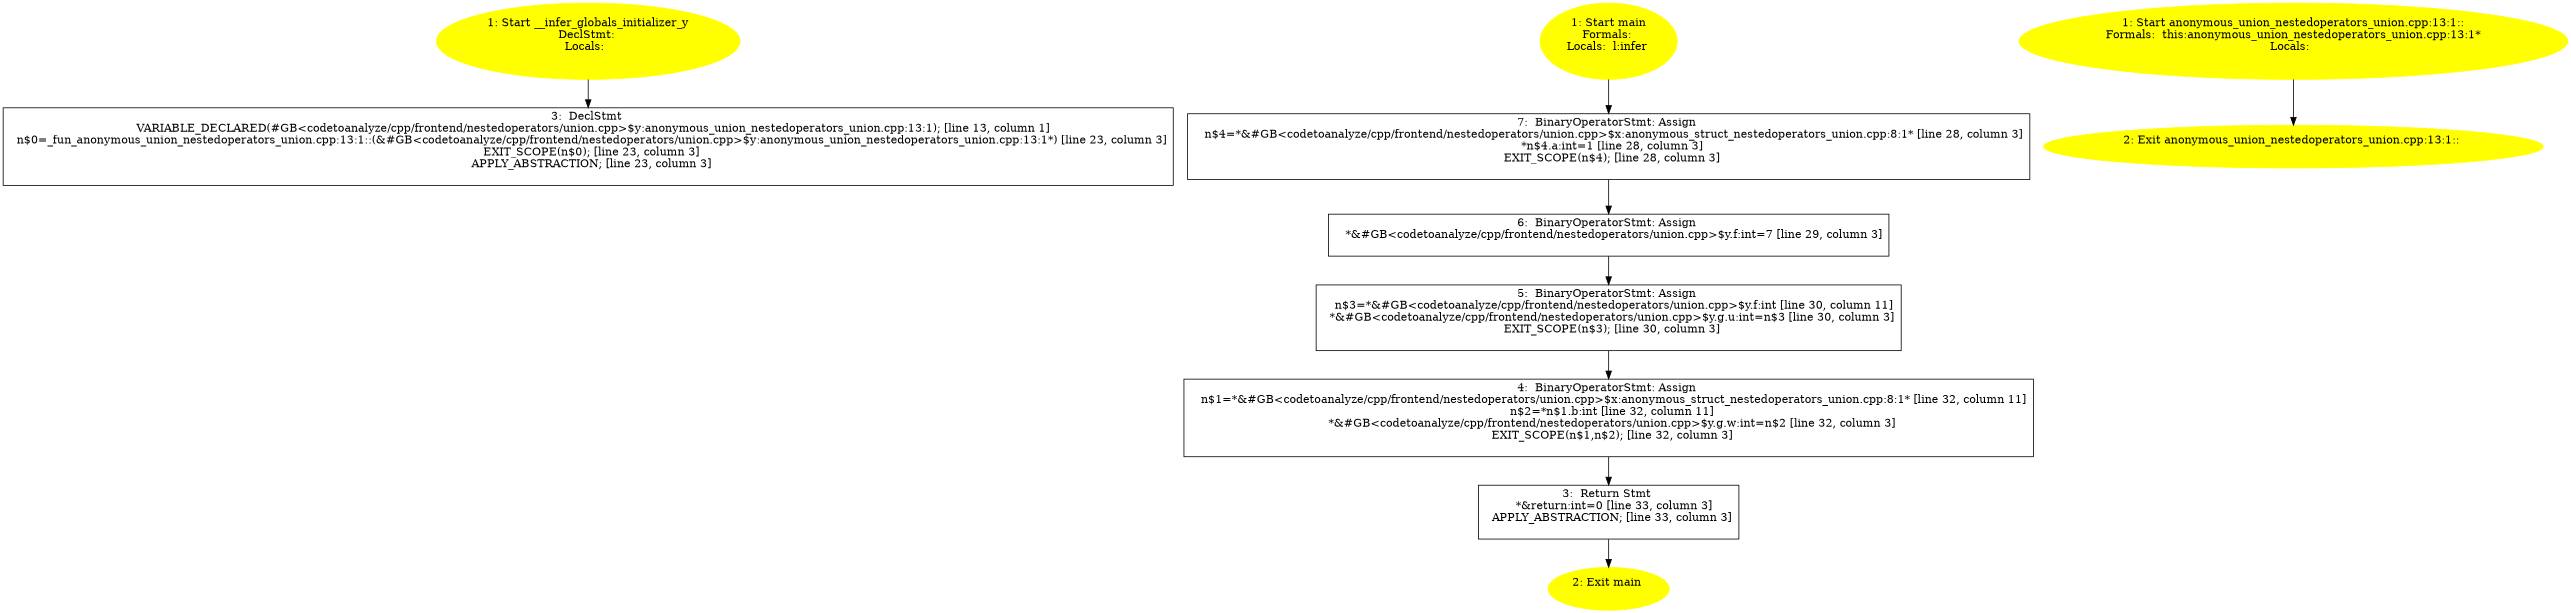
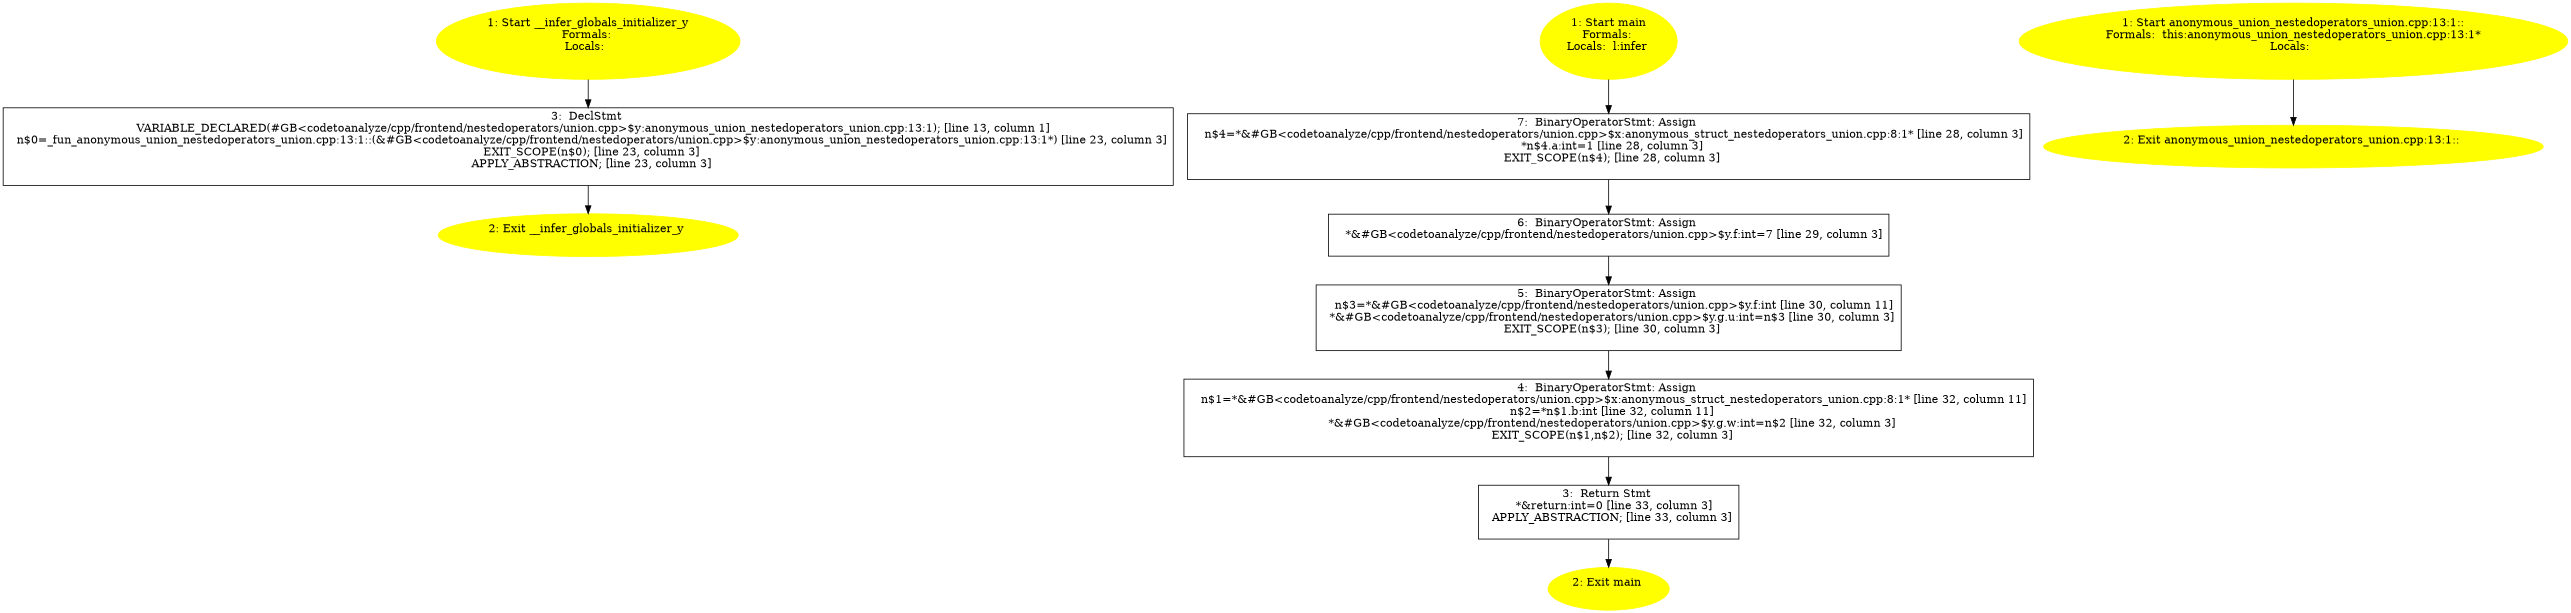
node "1: Start __infer_globals_initializer_y DeclStmt: Locals:": label "1: Start __infer_globals_initializer_y DeclStmt: Locals:" -> "1: Start __infer_globals_initializer_y Formals: Locals:"
node "2: Exit __infer_globals_initializer_y": added
